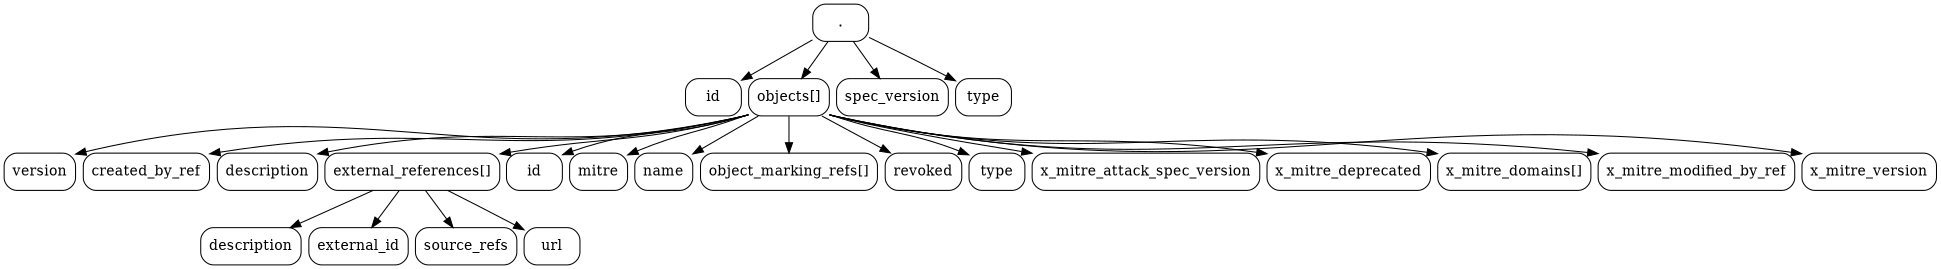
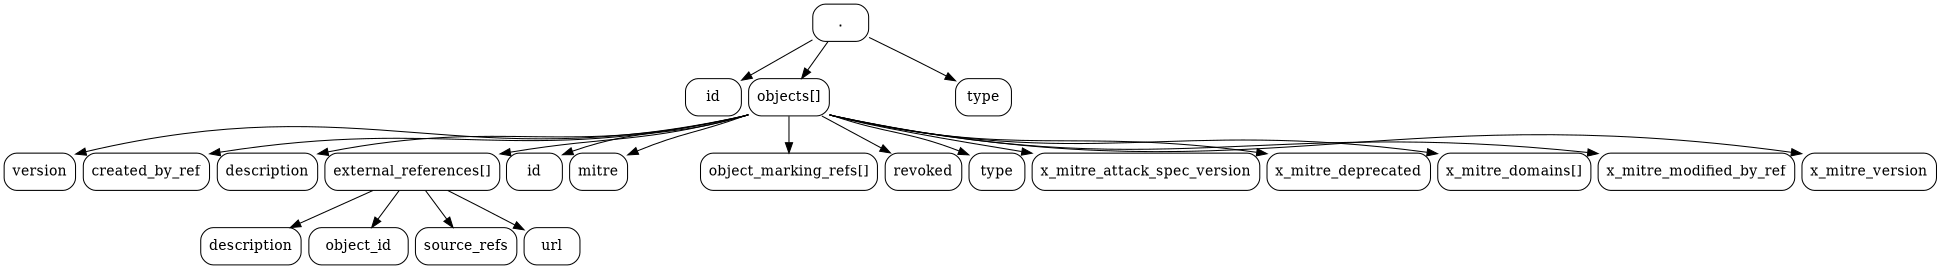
node "spec_version": removed
node "name": removed
node "external_id": label "external_id" -> "object_id"
